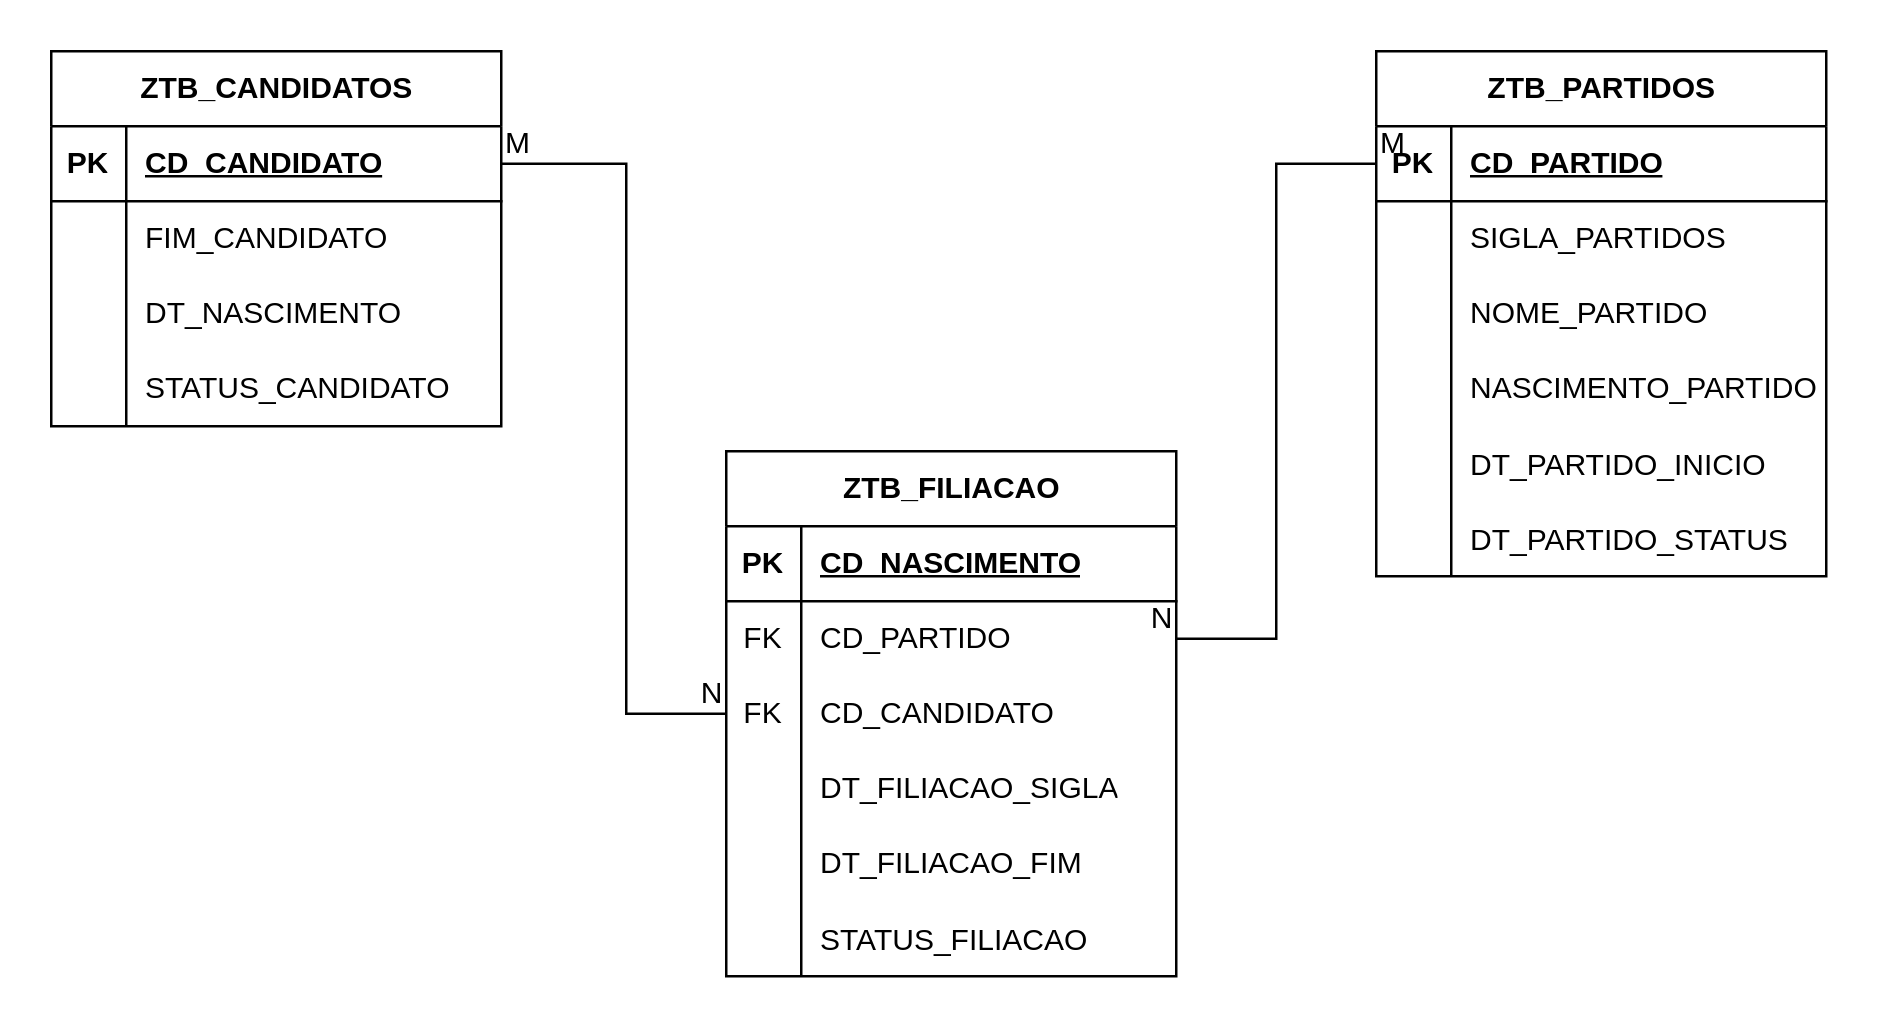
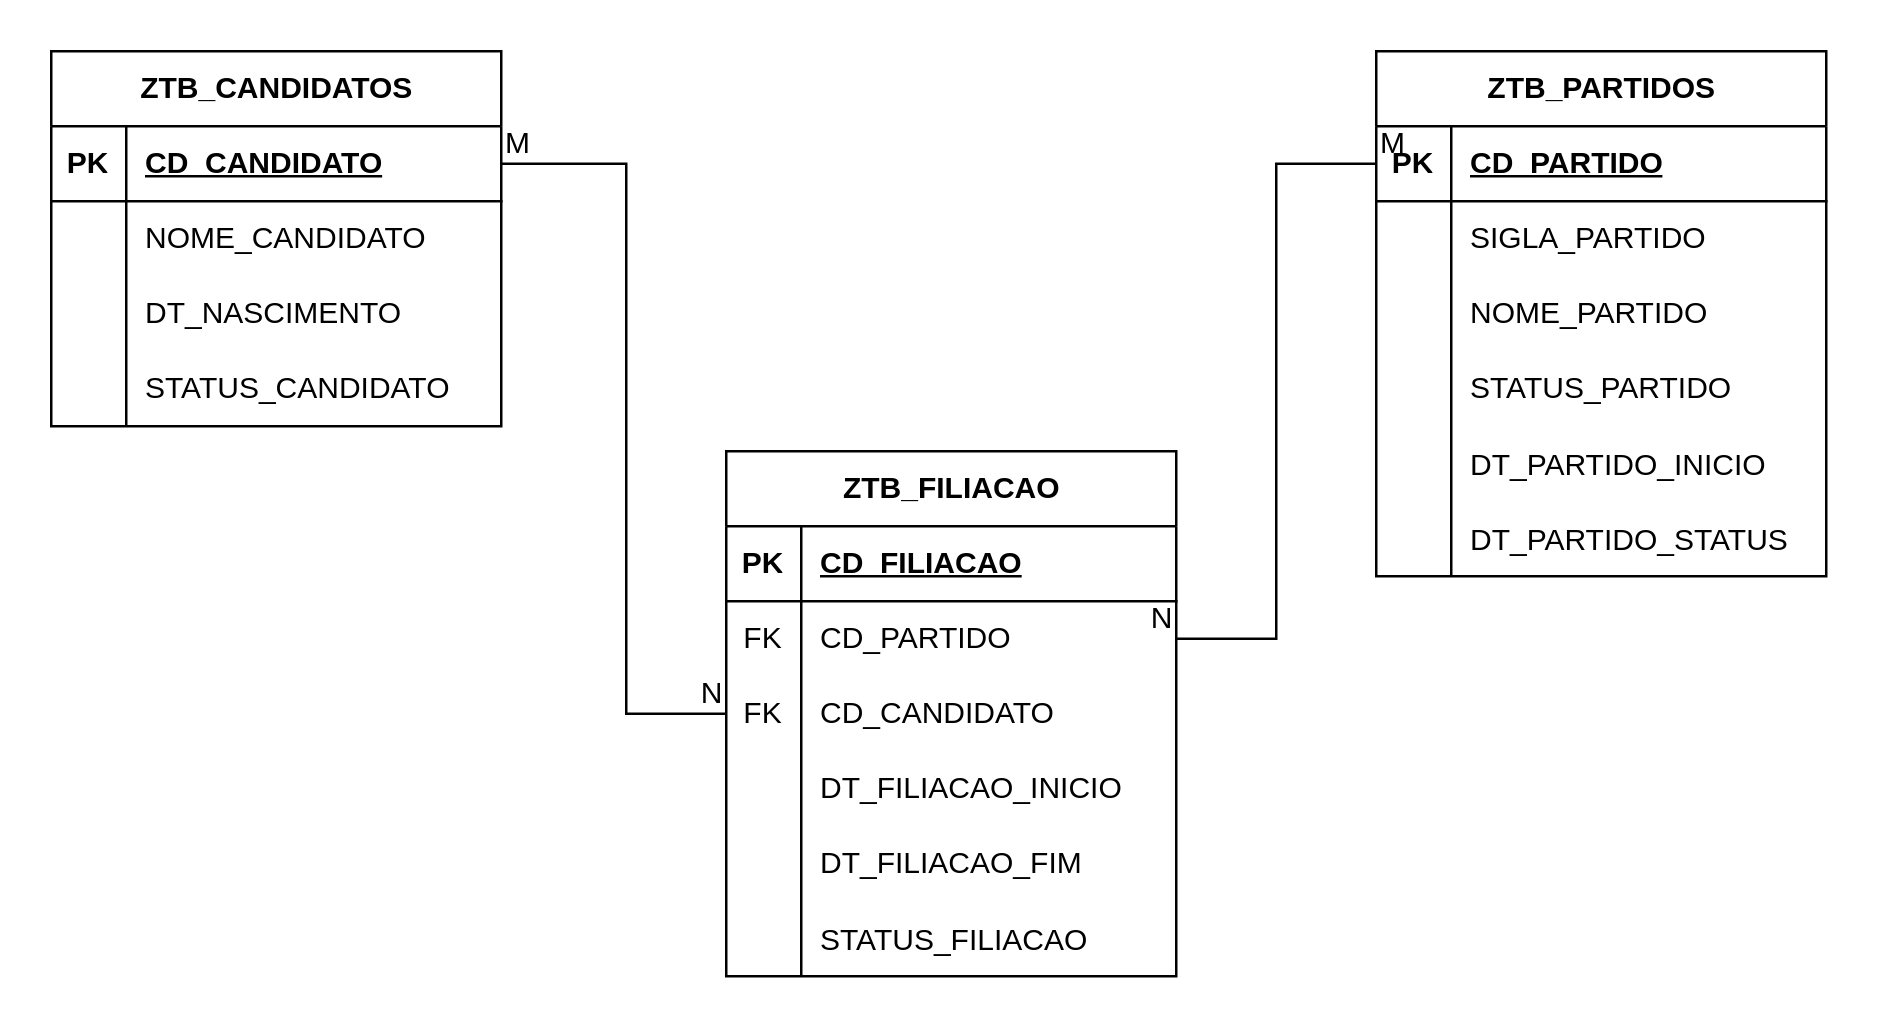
node "FIM_CANDIDATO": label "FIM_CANDIDATO" -> "NOME_CANDIDATO"
node "SIGLA_PARTIDOS": label "SIGLA_PARTIDOS" -> "SIGLA_PARTIDO"
node "NASCIMENTO_PARTIDO": label "NASCIMENTO_PARTIDO" -> "STATUS_PARTIDO"
node "CD_NASCIMENTO": label "CD_NASCIMENTO" -> "CD_FILIACAO"
node "DT_FILIACAO_SIGLA": label "DT_FILIACAO_SIGLA" -> "DT_FILIACAO_INICIO"
